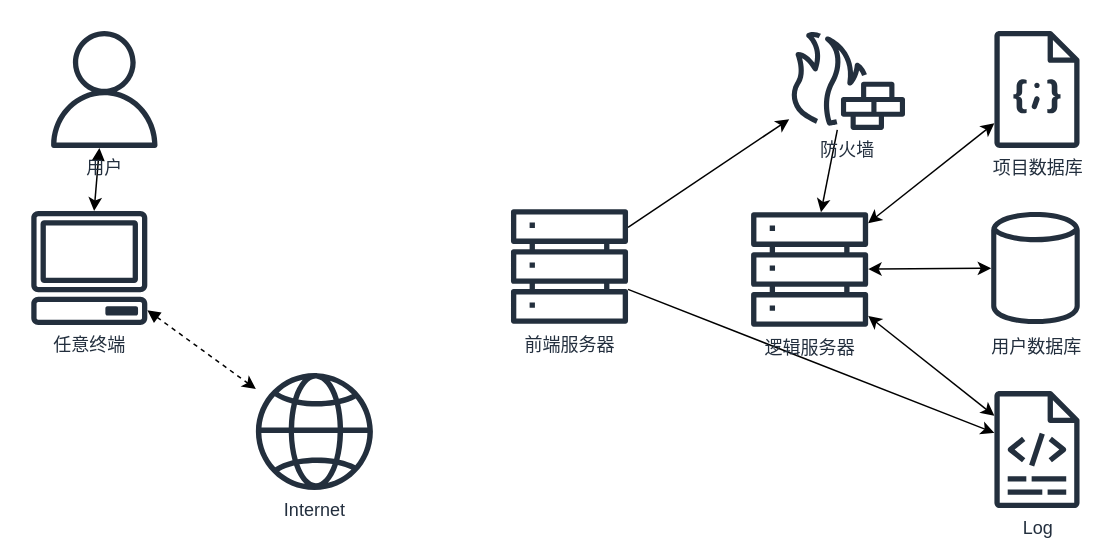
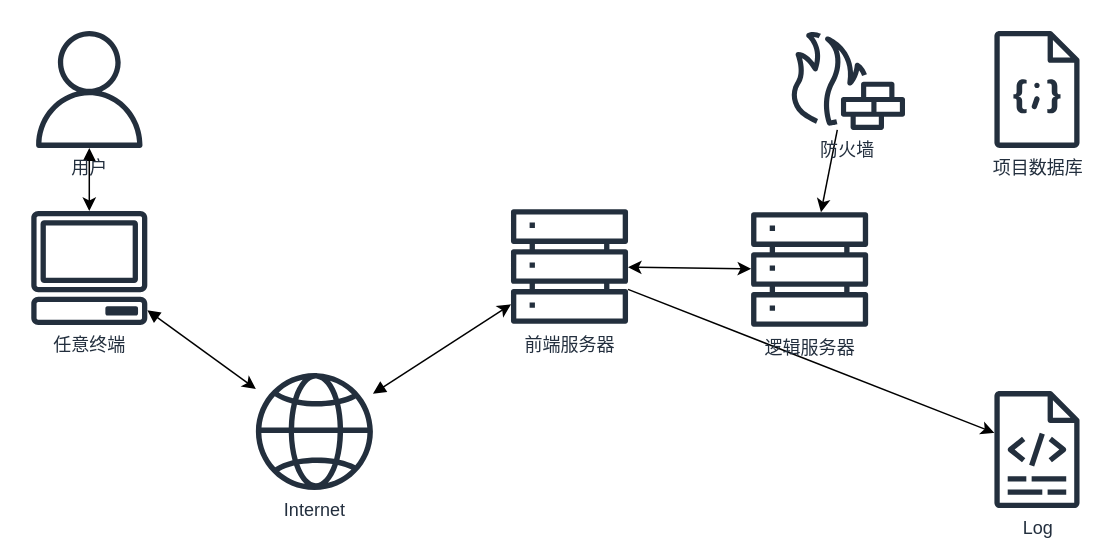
node "用户": moved (104, 89) -> (89, 89)
edge "项目数据库" -- "逻辑服务器": now "前端服务器" -- "逻辑服务器"
edge "前端服务器" -> "防火墙": removed
edge "用户数据库" -- "逻辑服务器": removed
node "用户数据库": removed
edge "前端服务器" -- "Internet": added
edge "任意终端" -- "Internet": style dashed -> solid
edge "逻辑服务器" -- "Log": removed
